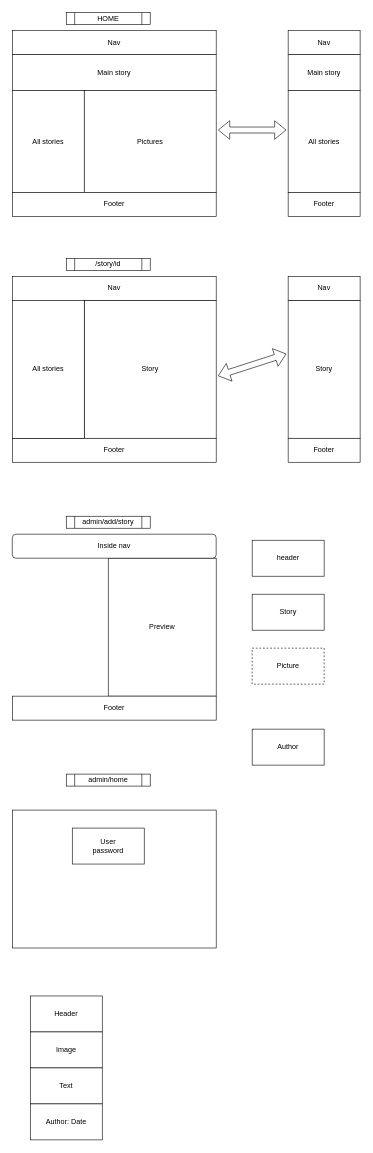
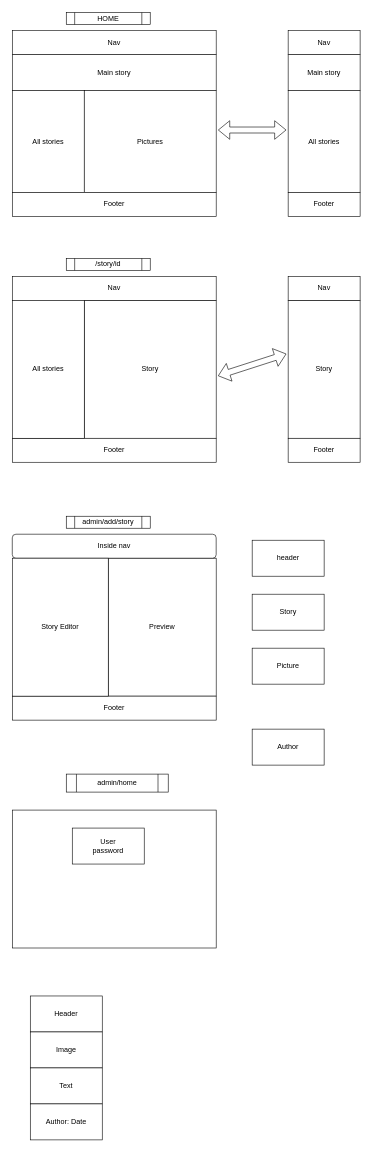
node "Story Editor": added
node "Picture": style dashed -> solid
node "admin/home": size 84x12 -> 102x18
